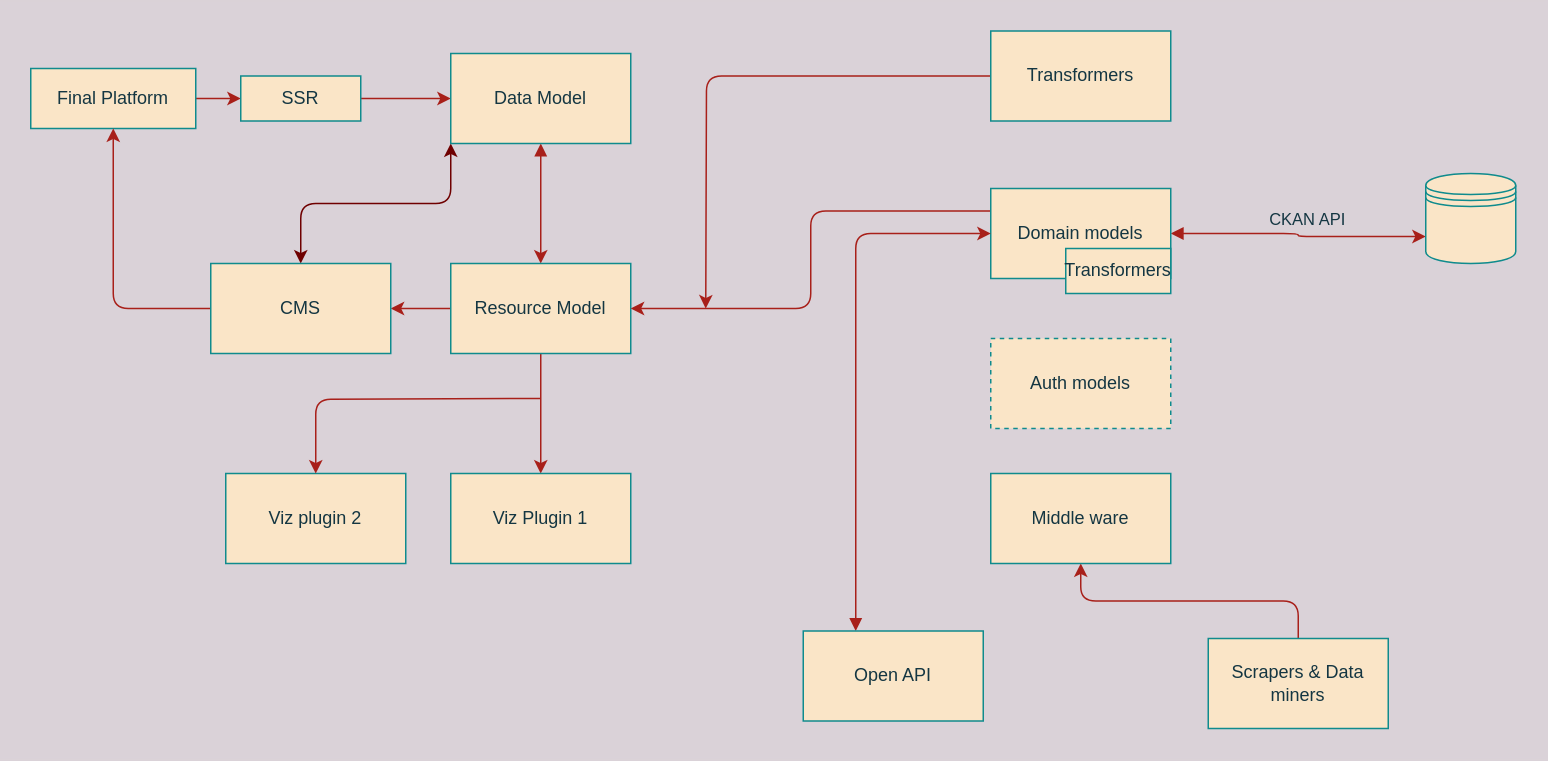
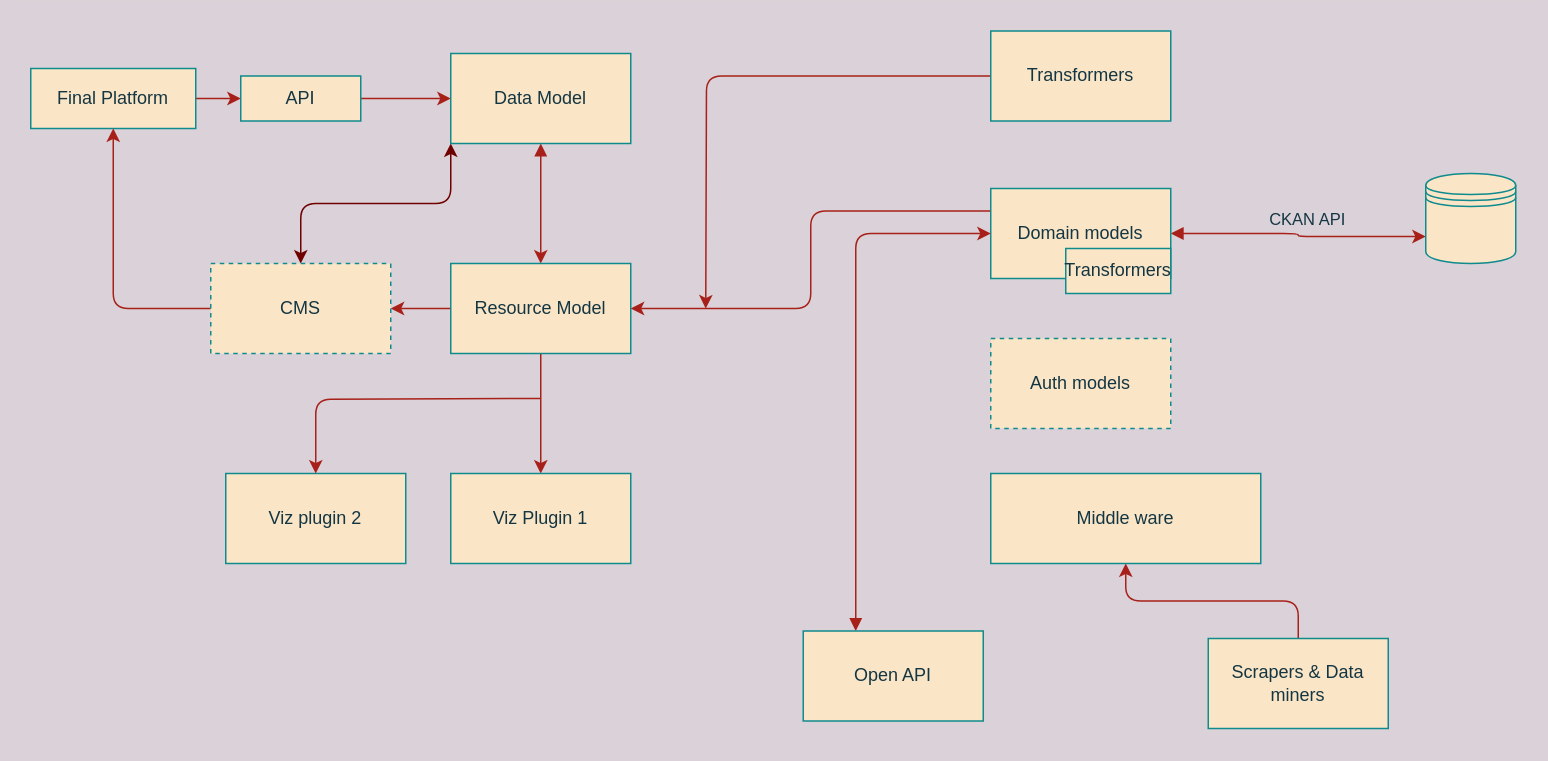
node "SSR": label "SSR" -> "API"
node "CMS": style solid -> dashed
node "Middle ware": size 180x90 -> 270x90
